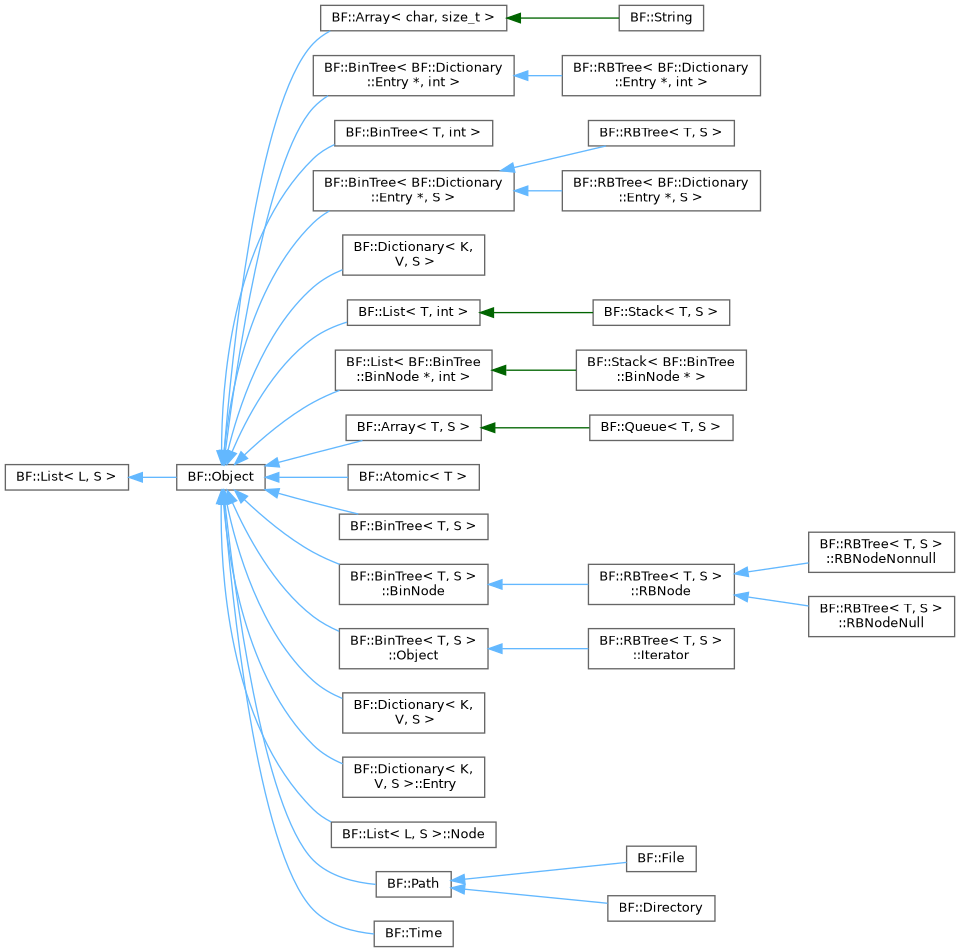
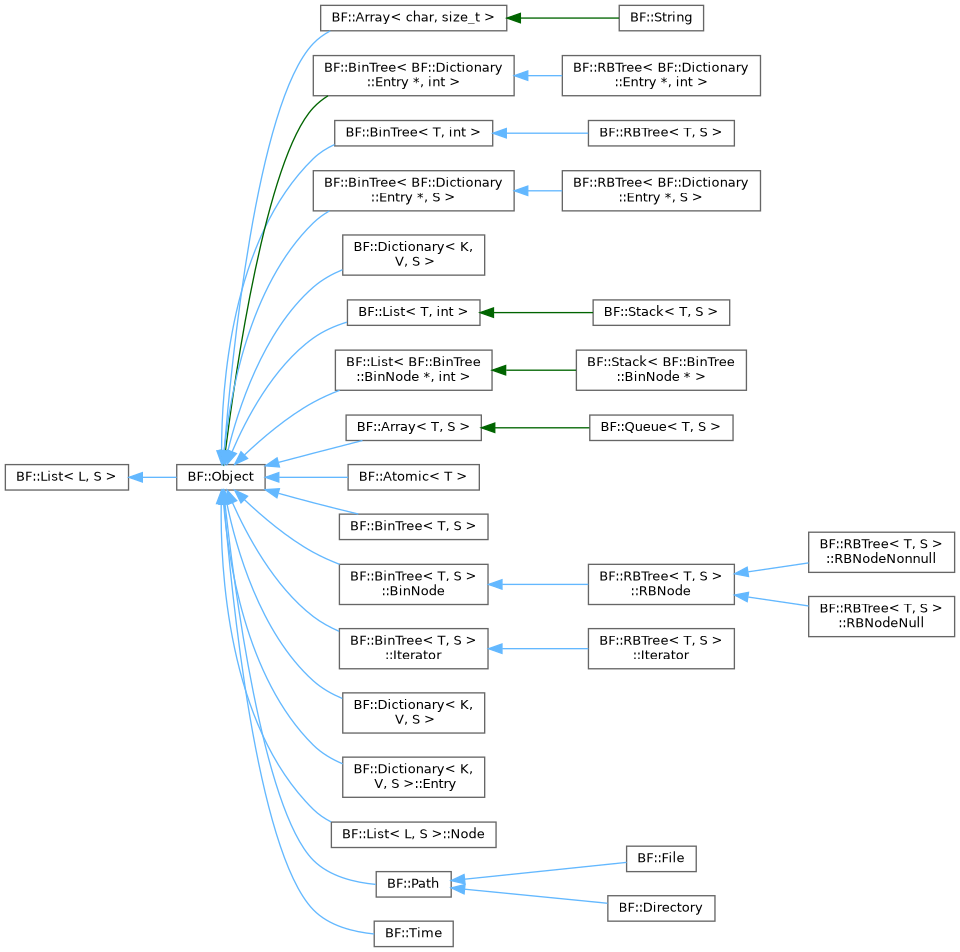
edge "BF::RBTree< T, S >" -> "BF::BinTree< BF::Dictionary ::Entry *, S >": now "BF::RBTree< T, S >" -> "BF::BinTree< T, int >"
edge "BF::BinTree< BF::Dictionary ::Entry *, int >" -> "BF::Object": color steelblue1 -> darkgreen
node "BF::BinTree< T, S > ::Object": label "BF::BinTree< T, S > ::Object" -> "BF::BinTree< T, S > ::Iterator"
